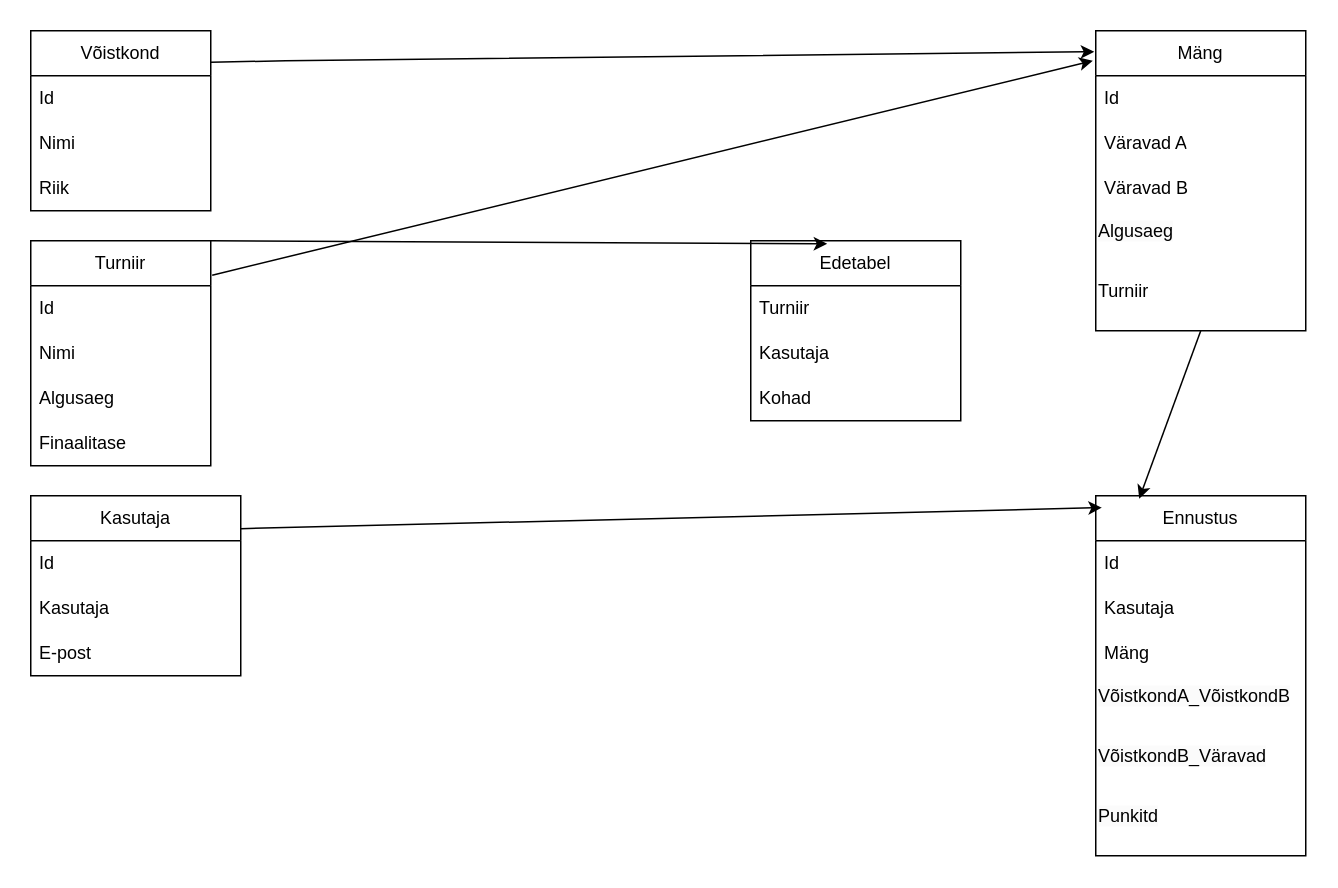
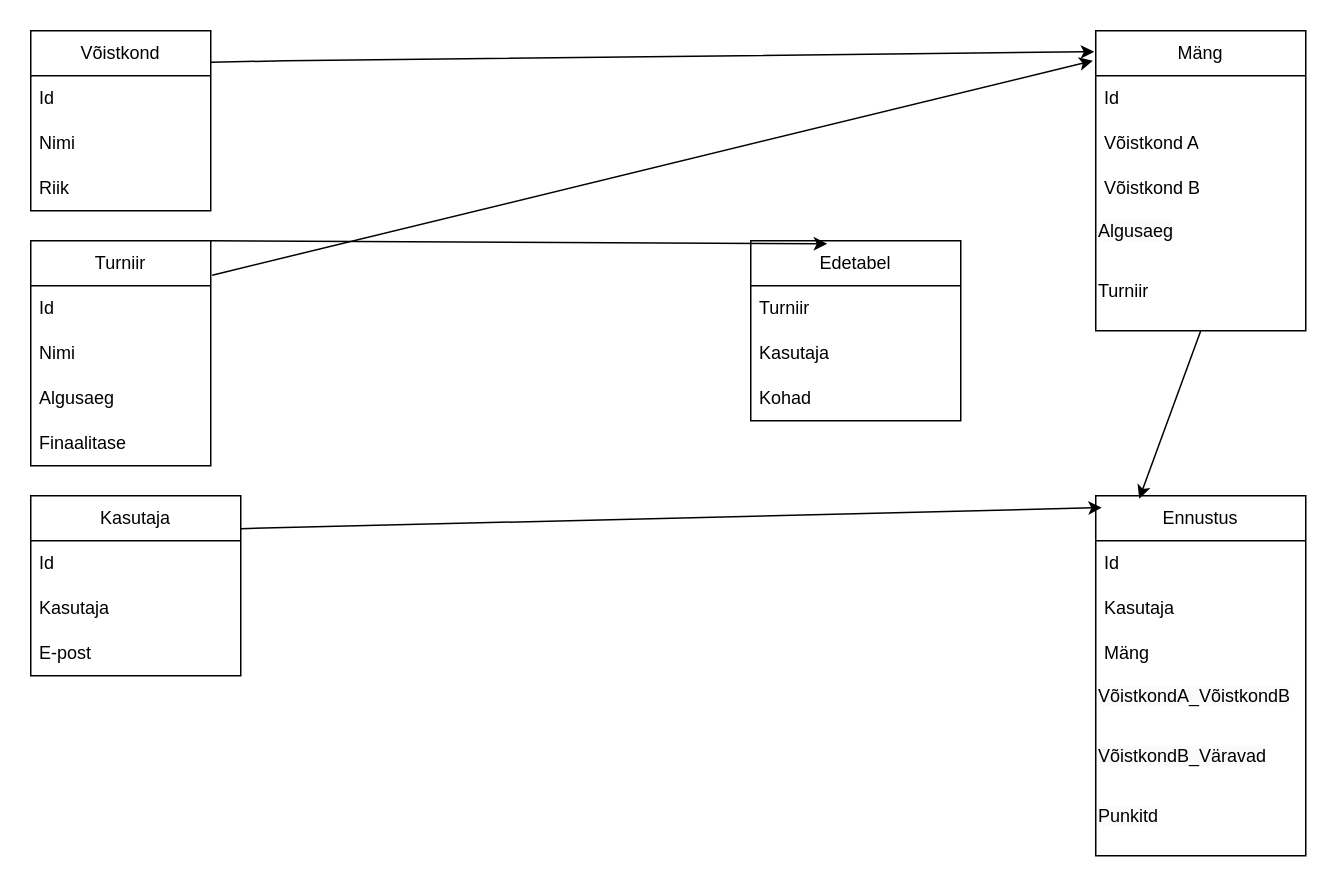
node "Väravad A": label "Väravad A" -> "Võistkond A"
node "Väravad B": label "Väravad B" -> "Võistkond B"
